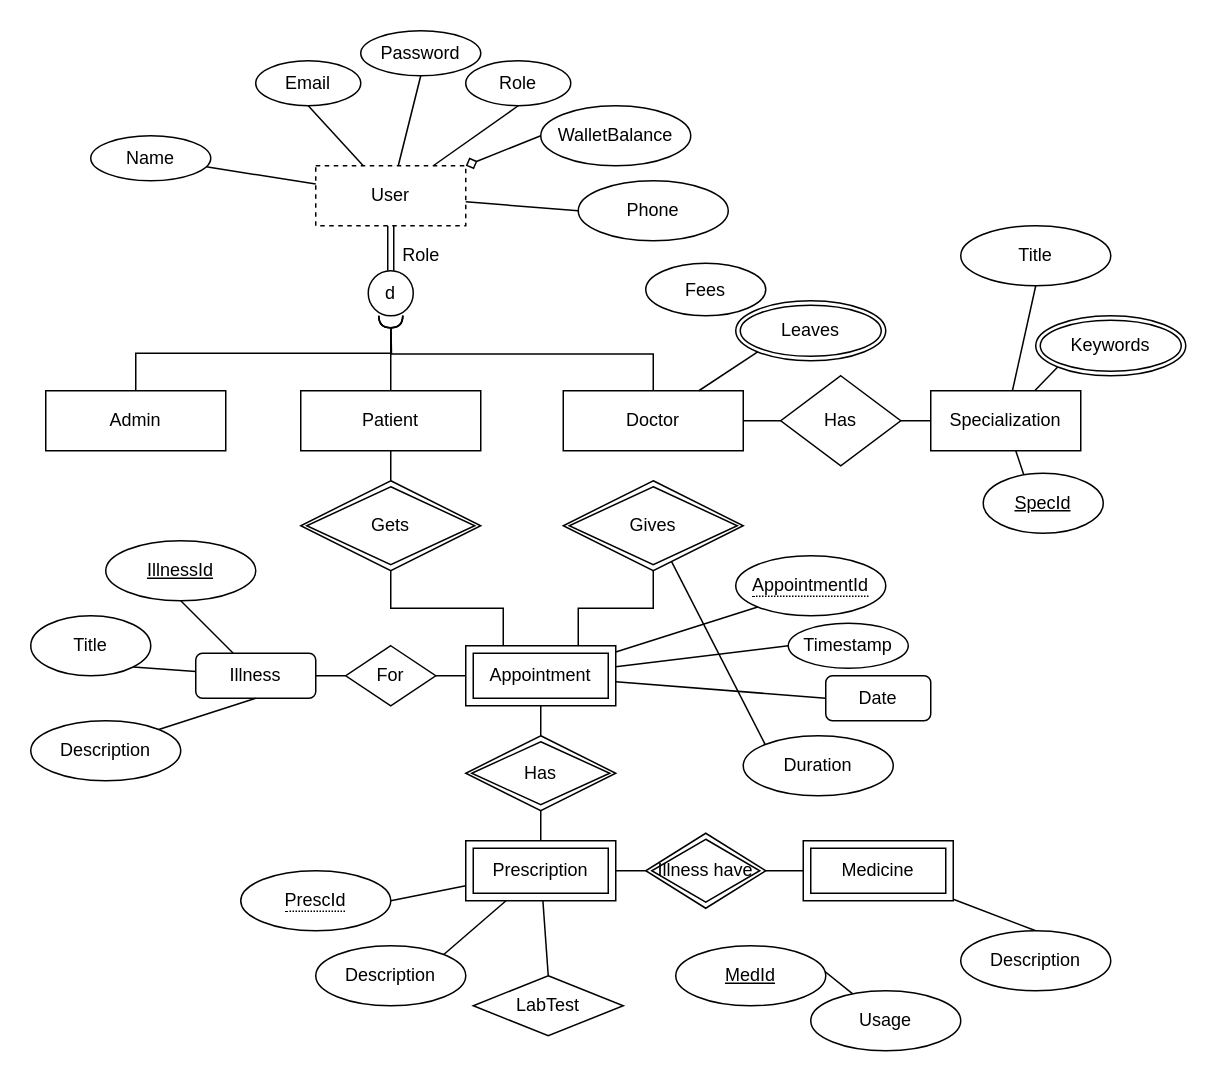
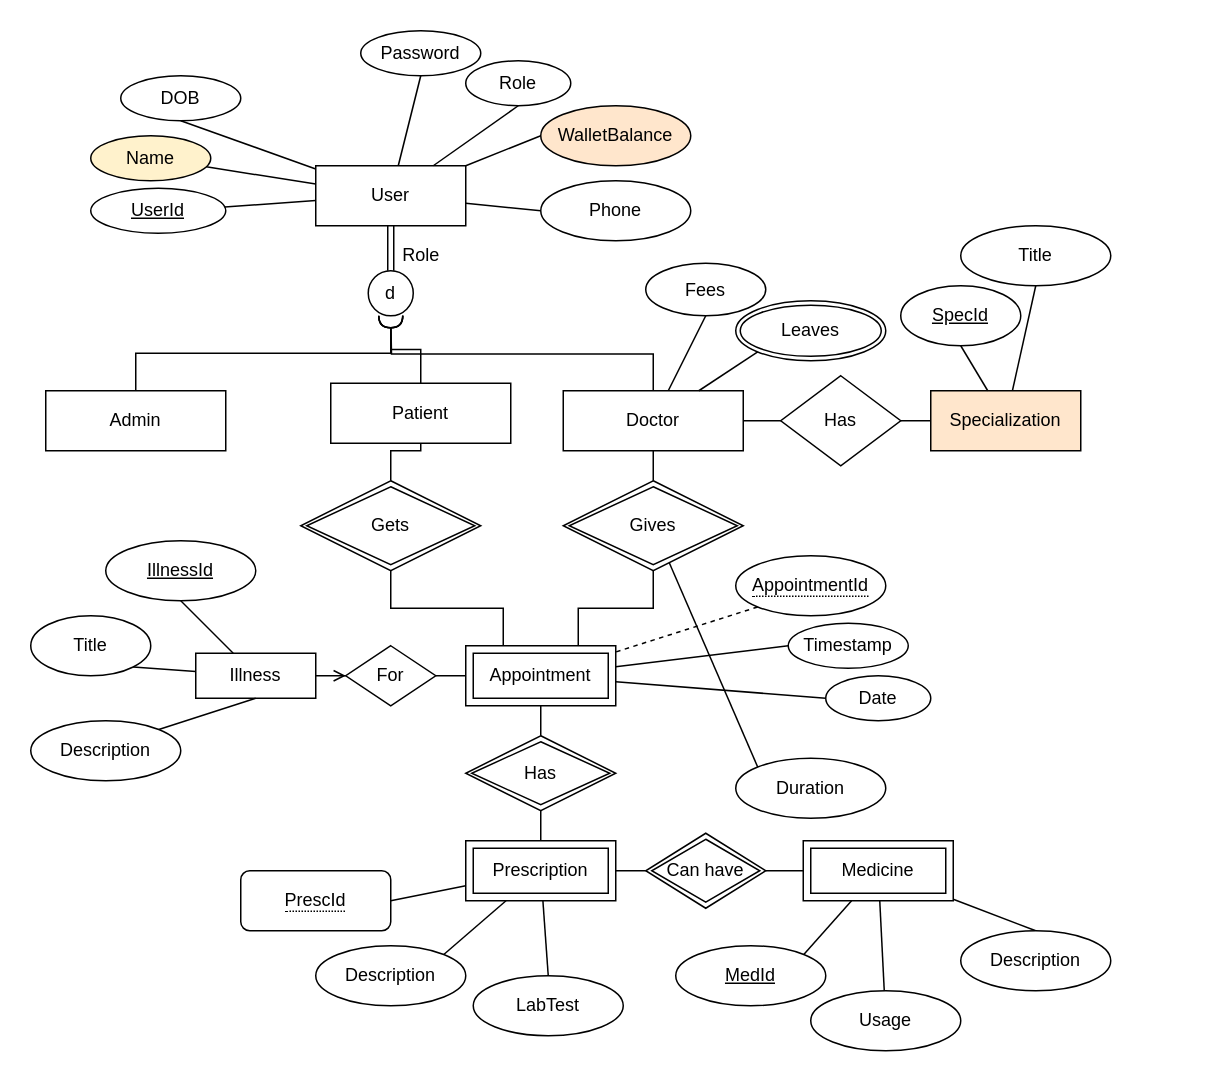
node "Email": removed
node "DOB": added
edge "Email" -- "User": removed
node "WalletBalance": fillcolor #ffffff -> #ffe6cc
edge "DOB" -- "User": added
node "Name": fillcolor #ffffff -> #fff2cc
edge "WalletBalance" -> "User": arrowhead diamond -> none
node "User": style dashed -> solid
edge "User" -- "UserId": added
node "UserId": added
node "Phone": moved (653, 211) -> (616, 211)
node "Keywords": removed
edge "Fees" -- "Doctor": added
edge "Keywords" -- "Specialization": removed
node "Patient": moved (391, 421) -> (421, 413)
node "Specialization": fillcolor #ffffff -> #ffe6cc
edge "Doctor" -- "Gives": added
node "SpecId": moved (1043, 503) -> (961, 316)
edge "AppointmentId" -- "Appointment": style solid -> dashed
node "Illness": shape rounded rectangle -> rectangle
edge "Illness" -- "For": arrowhead none -> open
node "Date": shape rounded rectangle -> ellipse
node "Duration": moved (818, 766) -> (811, 788)
node "Illness have": label "Illness have" -> "Can have"
node "PrescId": shape ellipse -> rounded rectangle
edge "Medicine" -- "Usage": added
edge "MedId" -- "Usage": now "MedId" -- "Medicine"
node "LabTest": shape diamond -> ellipse
